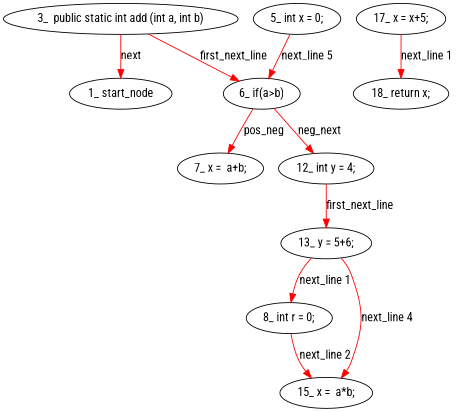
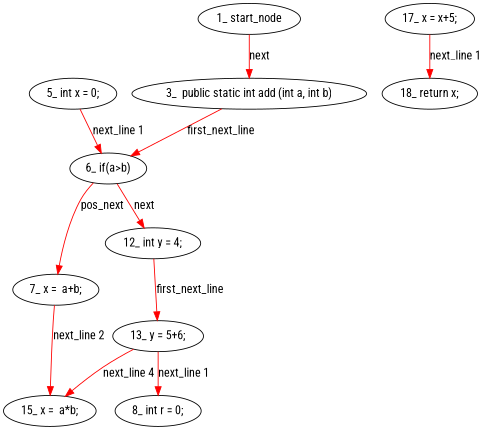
edge "3_  public static int add (int a, int b)" -> "1_ start_node": reversed
edge "5_ int x = 0;" -> "6_ if(a>b)": label "next_line 5" -> "next_line 1"
edge "6_ if(a>b)" -> "7_ x =  a+b;": label "pos_neg" -> "pos_next"
edge "6_ if(a>b)" -> "12_ int y = 4;": label "neg_next" -> "next"
edge "8_ int r = 0;" -> "15_ x =  a*b;": now "7_ x =  a+b;" -> "15_ x =  a*b;"
